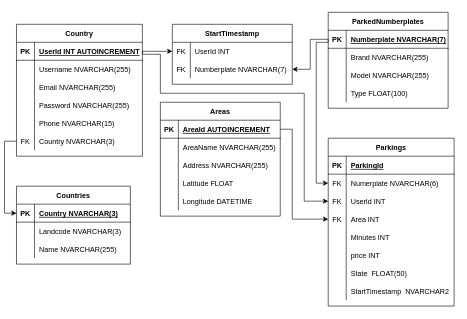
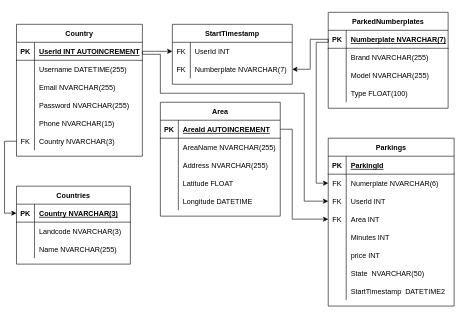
node "Username NVARCHAR(255)": label "Username NVARCHAR(255)" -> "Username DATETIME(255)"
node "Areas": label "Areas" -> "Area"
node "State FLOAT(50)": label "State FLOAT(50)" -> "State NVARCHAR(50)"
node "StartTimestamp NVARCHAR2": label "StartTimestamp NVARCHAR2" -> "StartTimestamp DATETIME2"
